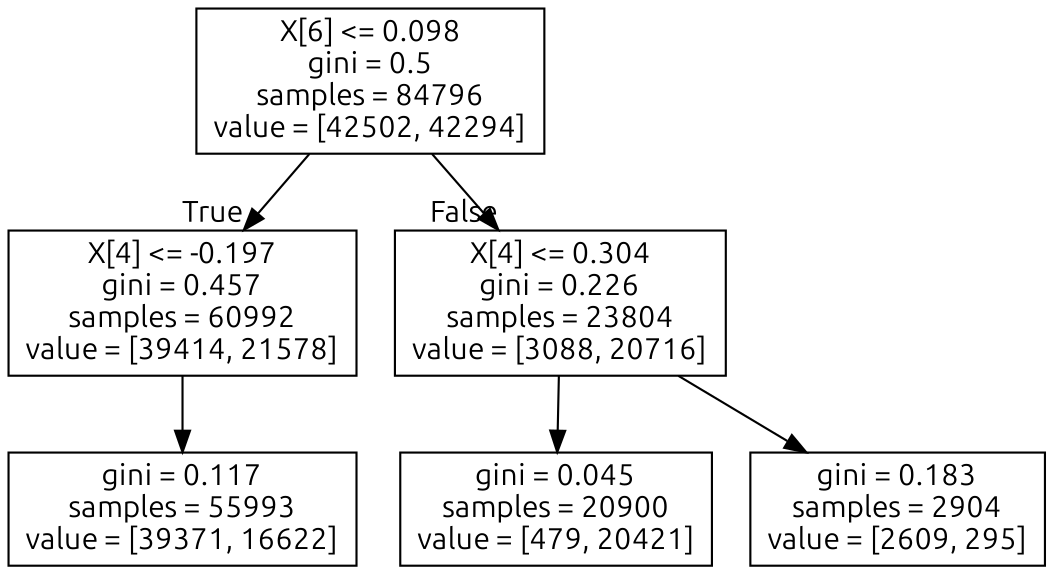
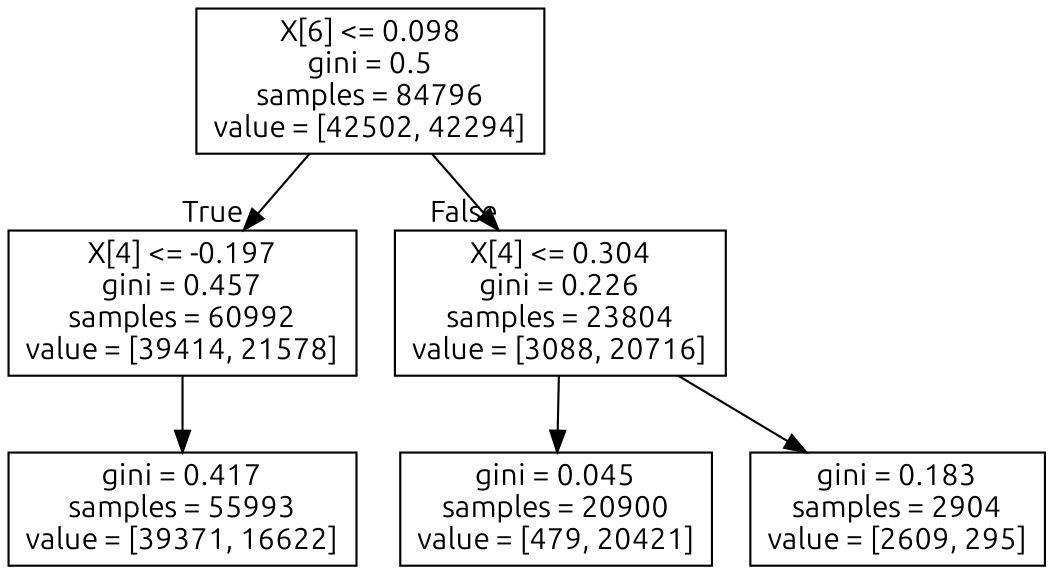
node "gini = 0.117 samples = 55993 value = [39371, 16622]": label "gini = 0.117 samples = 55993 value = [39371, 16622]" -> "gini = 0.417 samples = 55993 value = [39371, 16622]"
